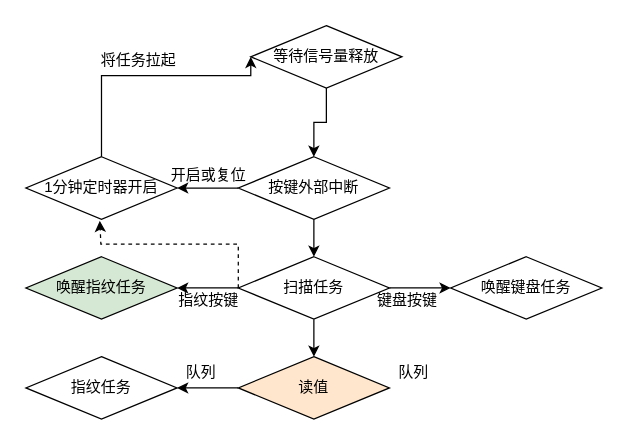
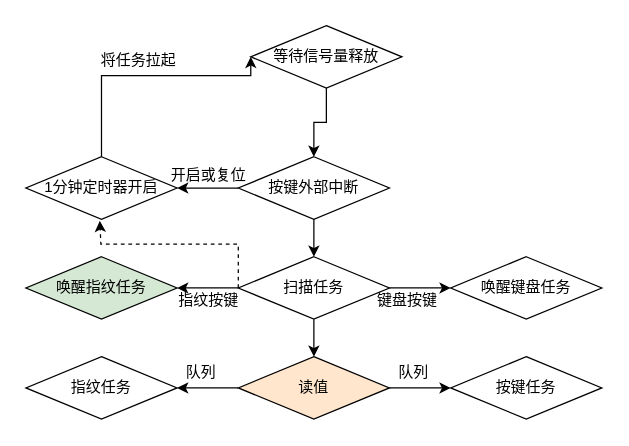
edge "读值" -> "按键任务": added
node "按键任务": added
